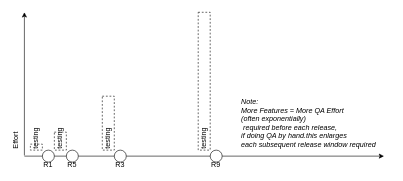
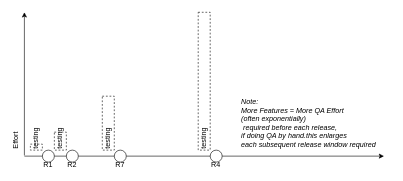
node "R5": label "R5" -> "R2"
node "R3": label "R3" -> "R7"
node "R9": label "R9" -> "R4"
